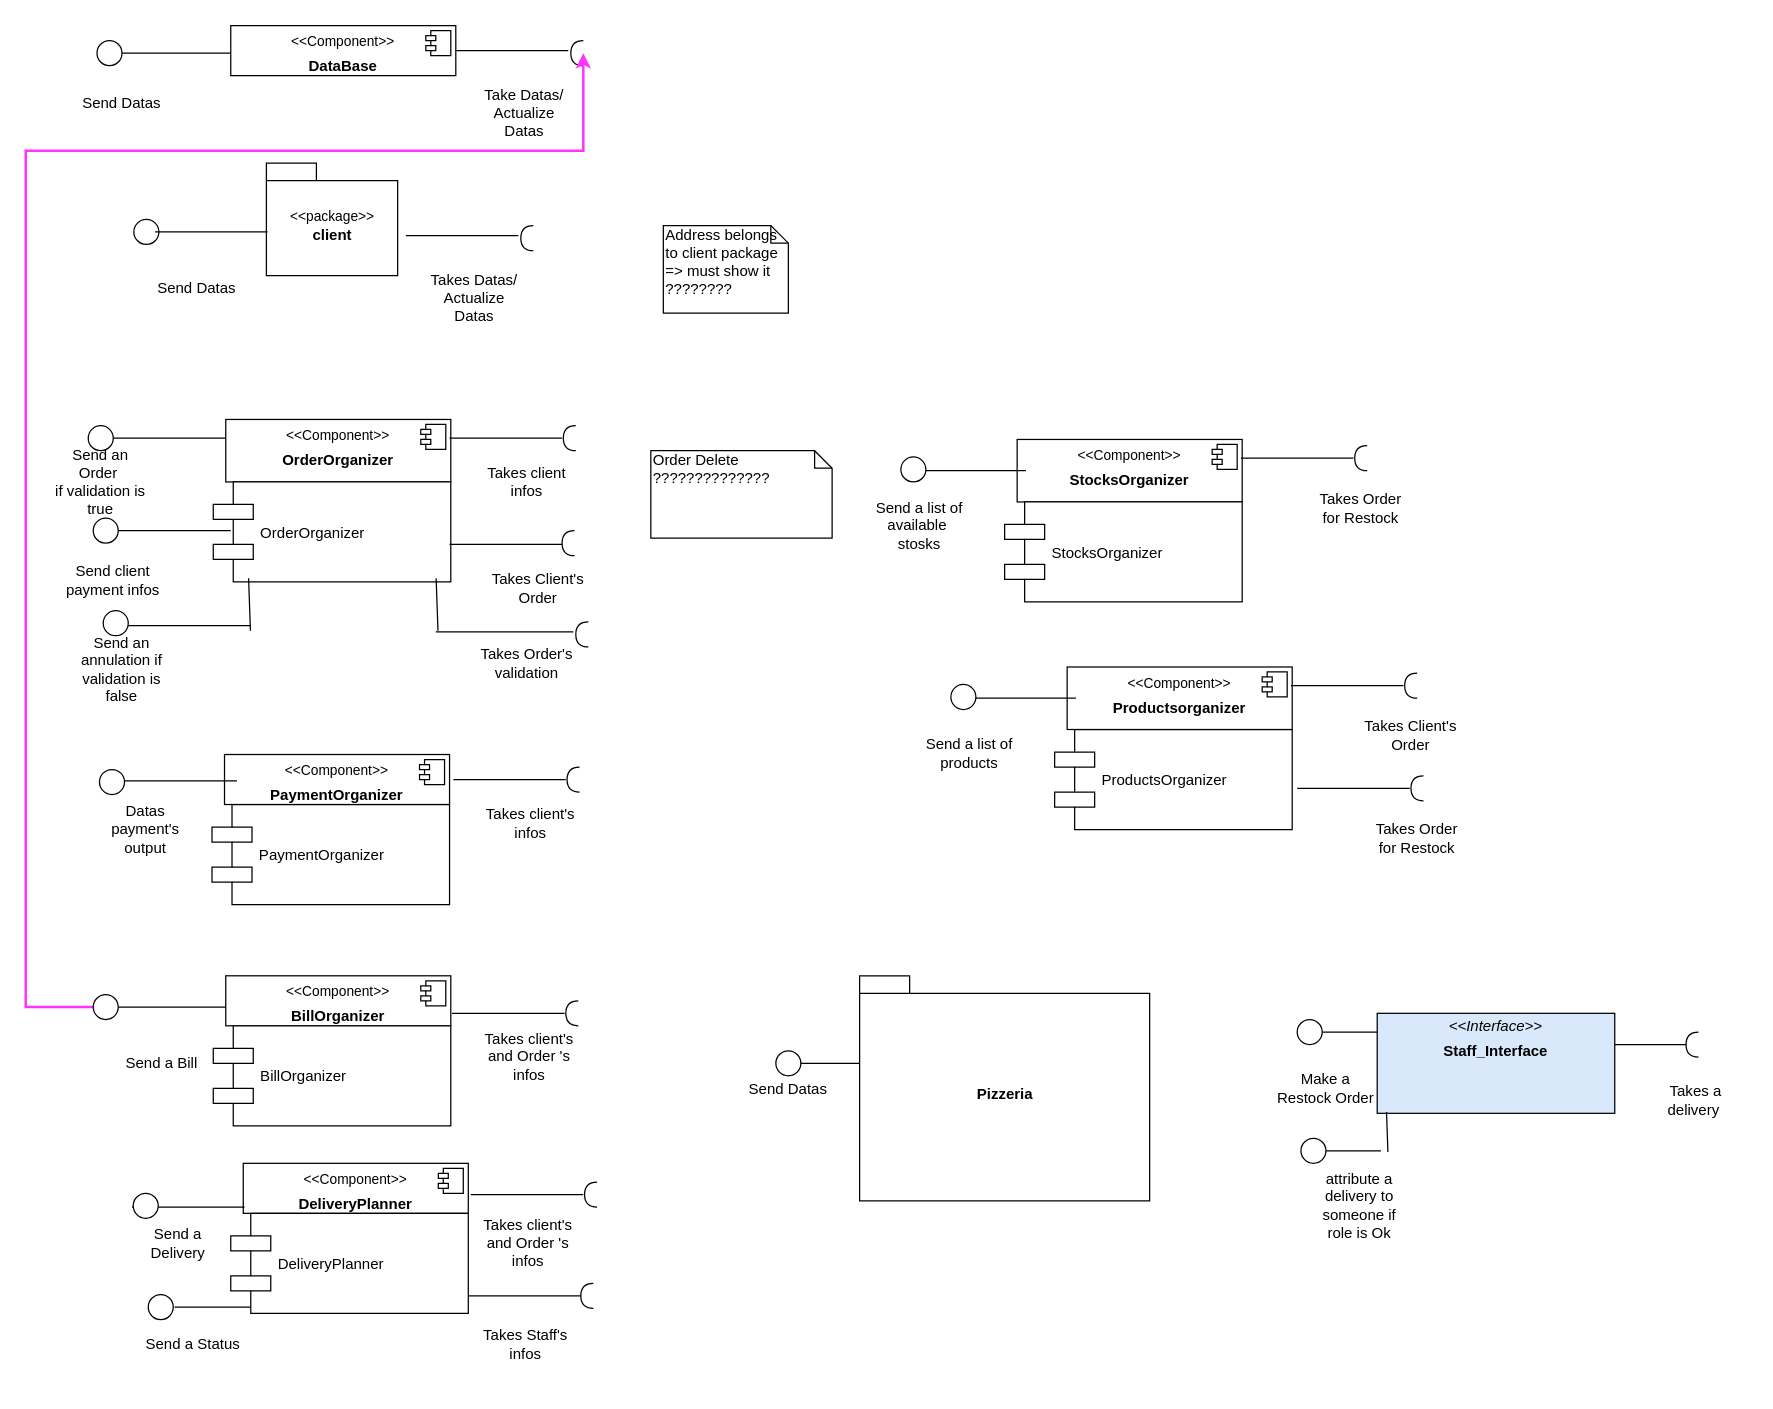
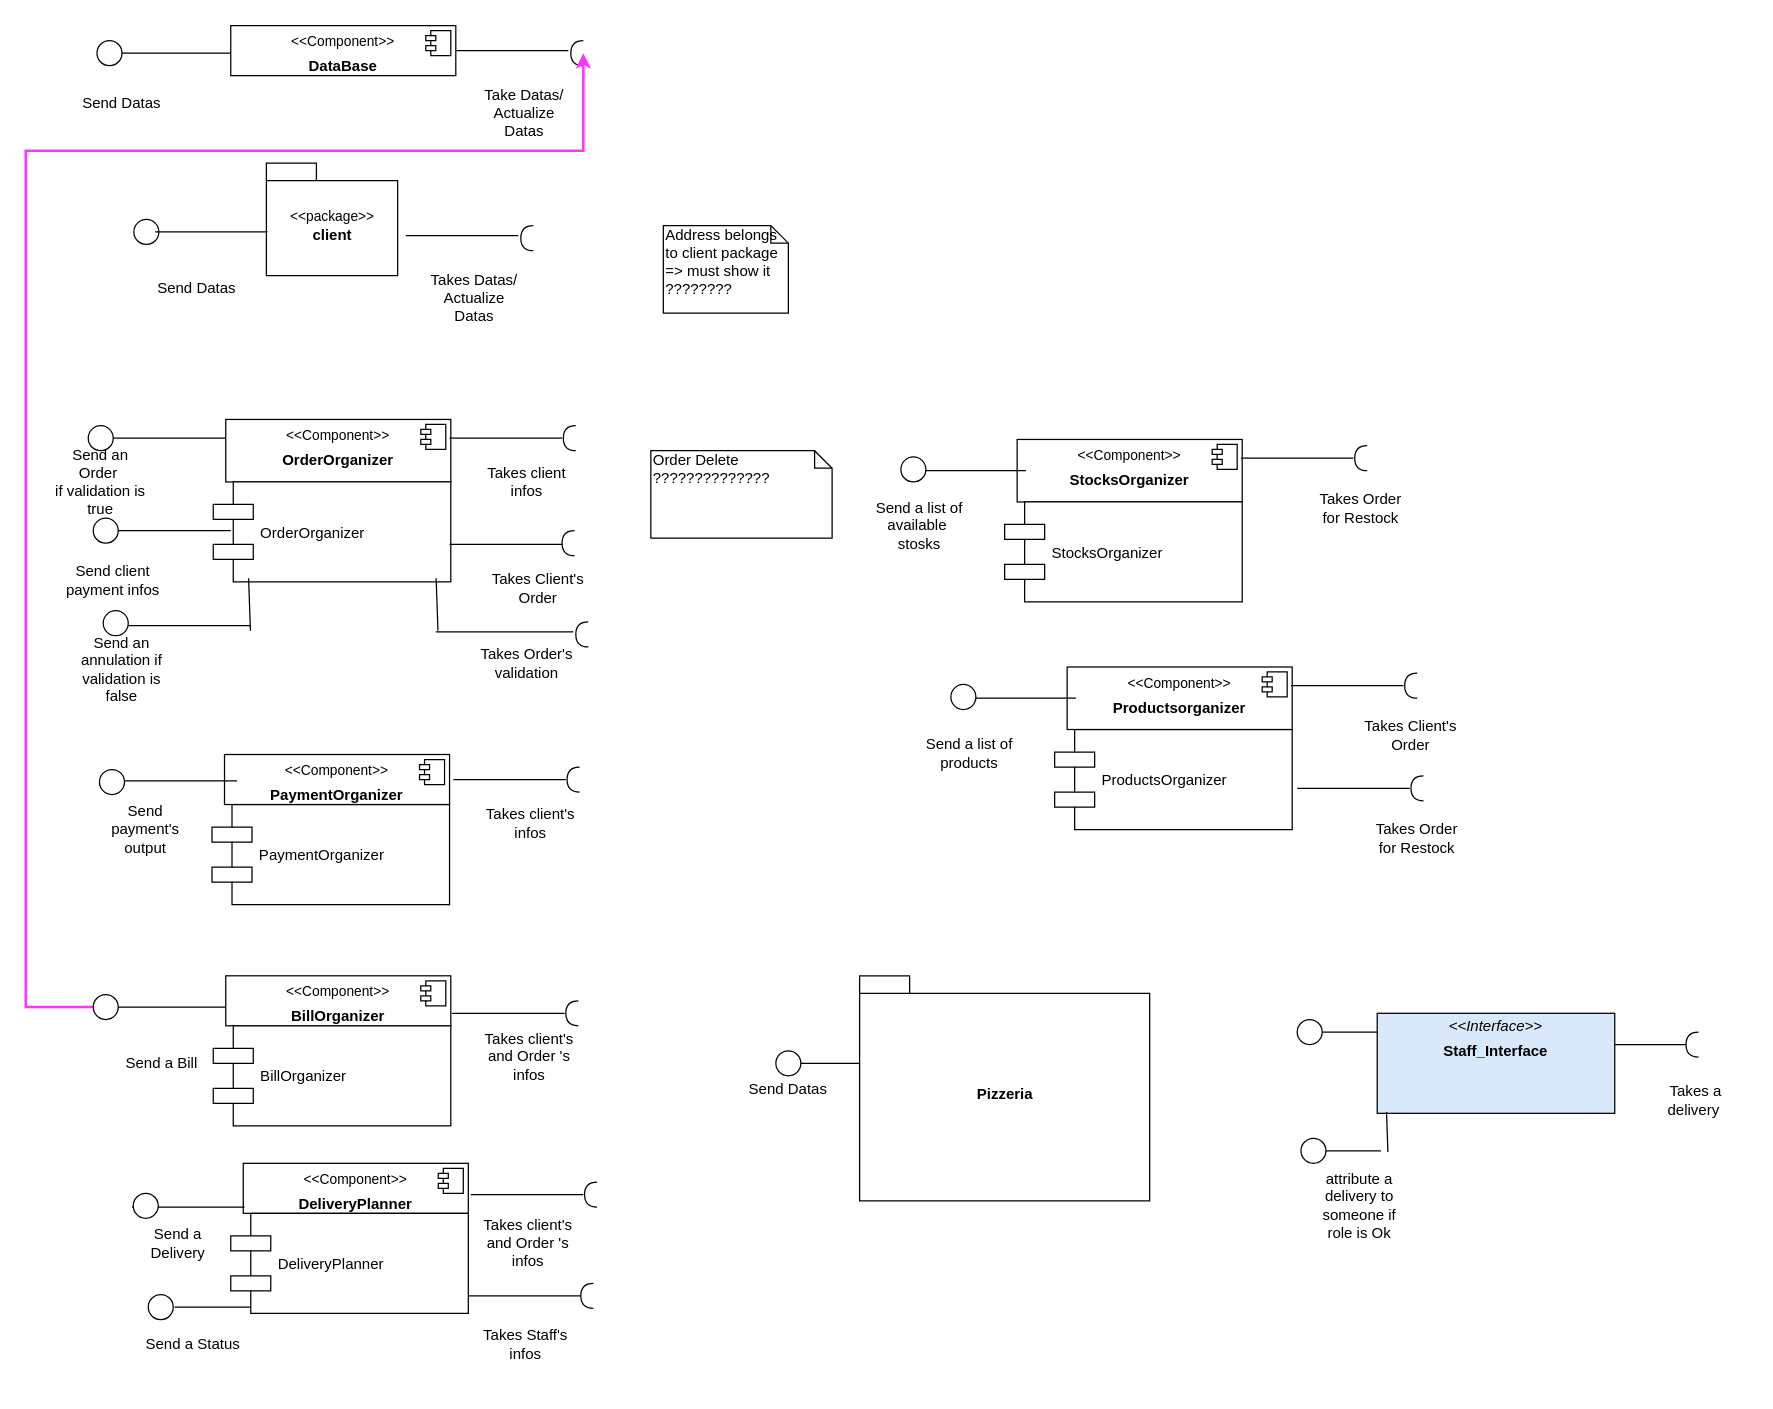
node "Datas payment's output": label "Datas payment's output" -> "Send payment's output"
node "Make a Restock Order": removed
